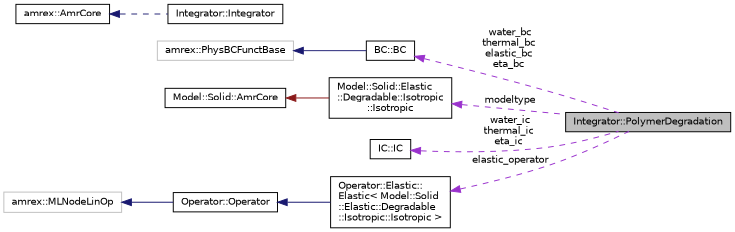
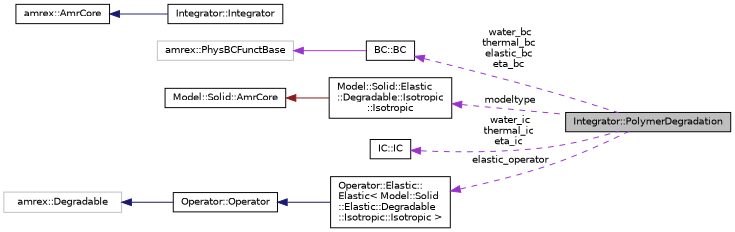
edge "Integrator::Integrator" -> "amrex::AmrCore": style dashed -> solid
edge "BC::BC" -> "amrex::PhysBCFunctBase": color midnightblue -> darkorchid3
node "amrex::MLNodeLinOp": label "amrex::MLNodeLinOp" -> "amrex::Degradable"
